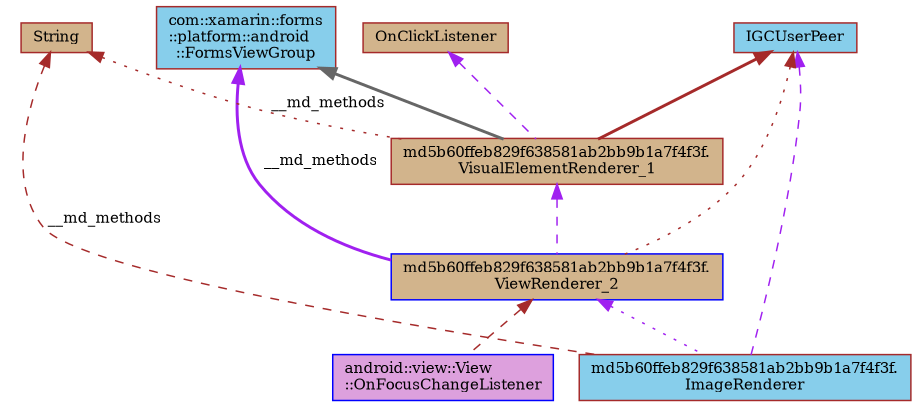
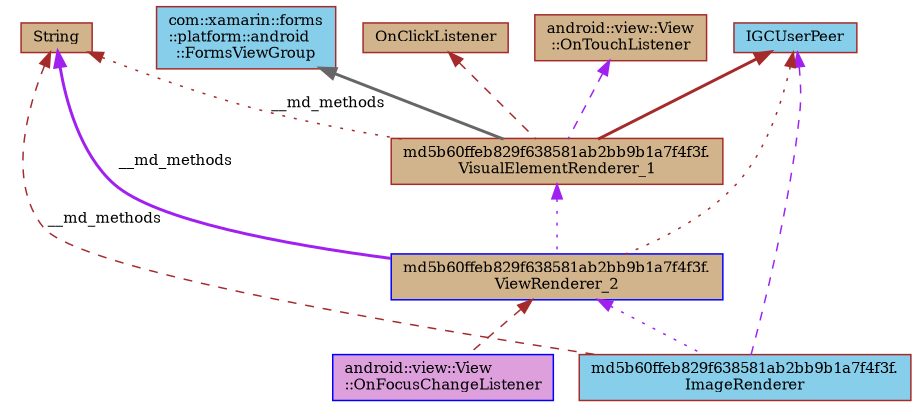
node "android::view::View ::OnTouchListener": added
edge "md5b60ffeb829f638581ab2bb9b1a7f4f3f. VisualElementRenderer_1" -> "OnClickListener": color purple -> brown
edge "md5b60ffeb829f638581ab2bb9b1a7f4f3f. ViewRenderer_2" -> "com::xamarin::forms ::platform::android ::FormsViewGroup": now "md5b60ffeb829f638581ab2bb9b1a7f4f3f. ViewRenderer_2" -> "String"
edge "md5b60ffeb829f638581ab2bb9b1a7f4f3f. ViewRenderer_2" -> "md5b60ffeb829f638581ab2bb9b1a7f4f3f. VisualElementRenderer_1": style dashed -> dotted
